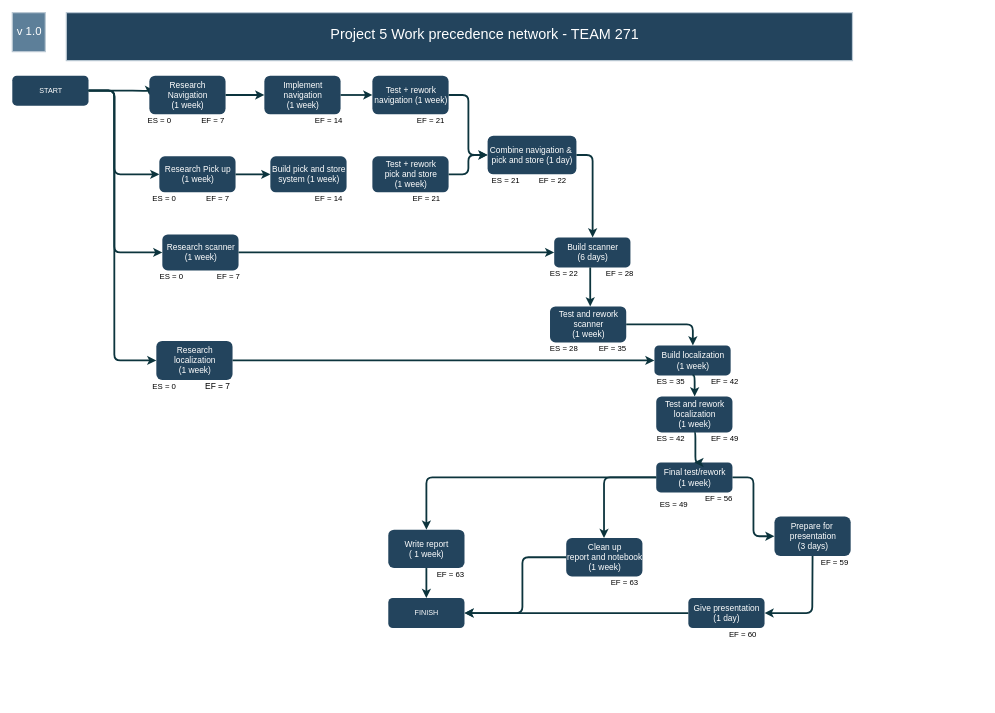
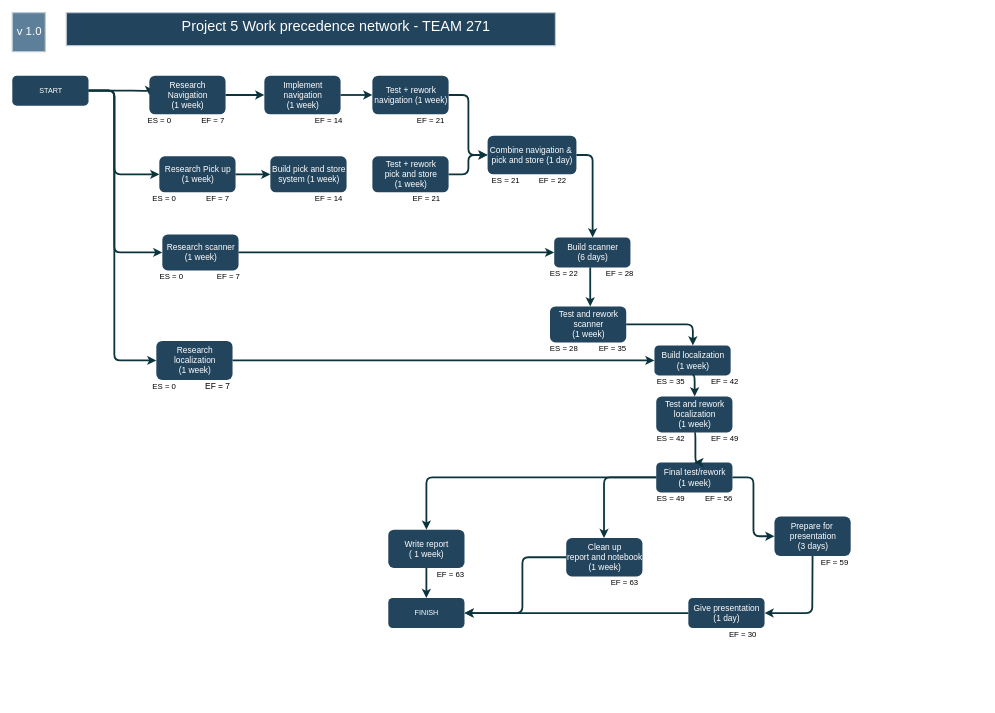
node "Project 5 Work precedence network - TEAM 271": size 786x48 -> 489x33
node "ES = 49": moved (673, 504) -> (670, 498)
node "EF = 60": label "EF = 60" -> "EF = 30"
